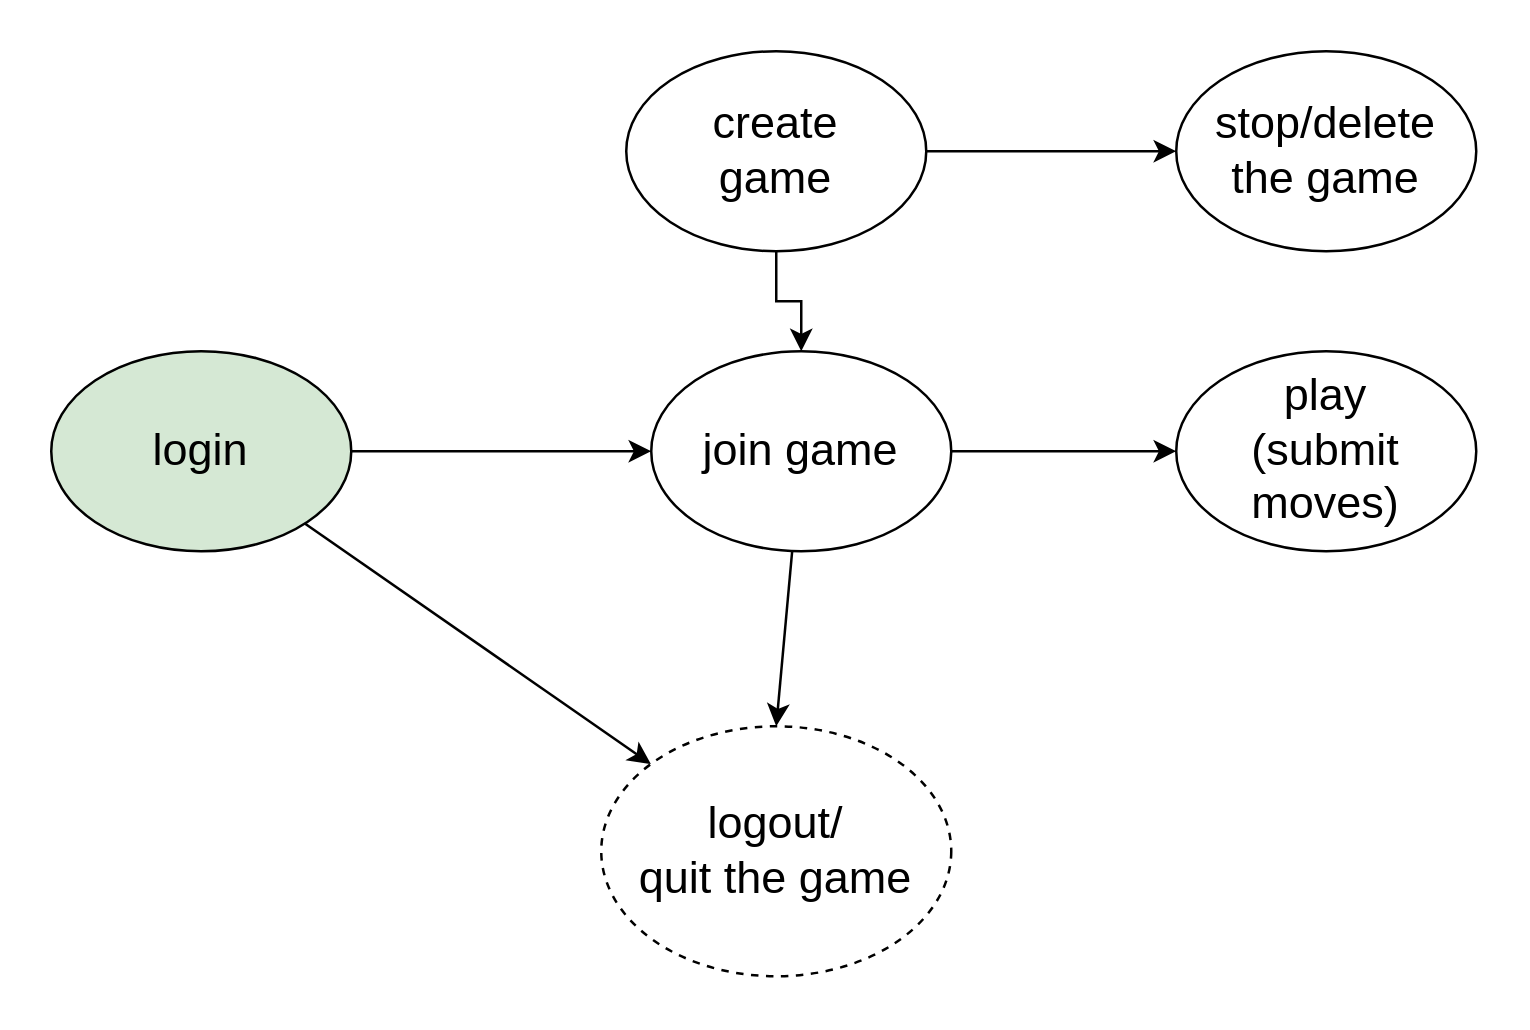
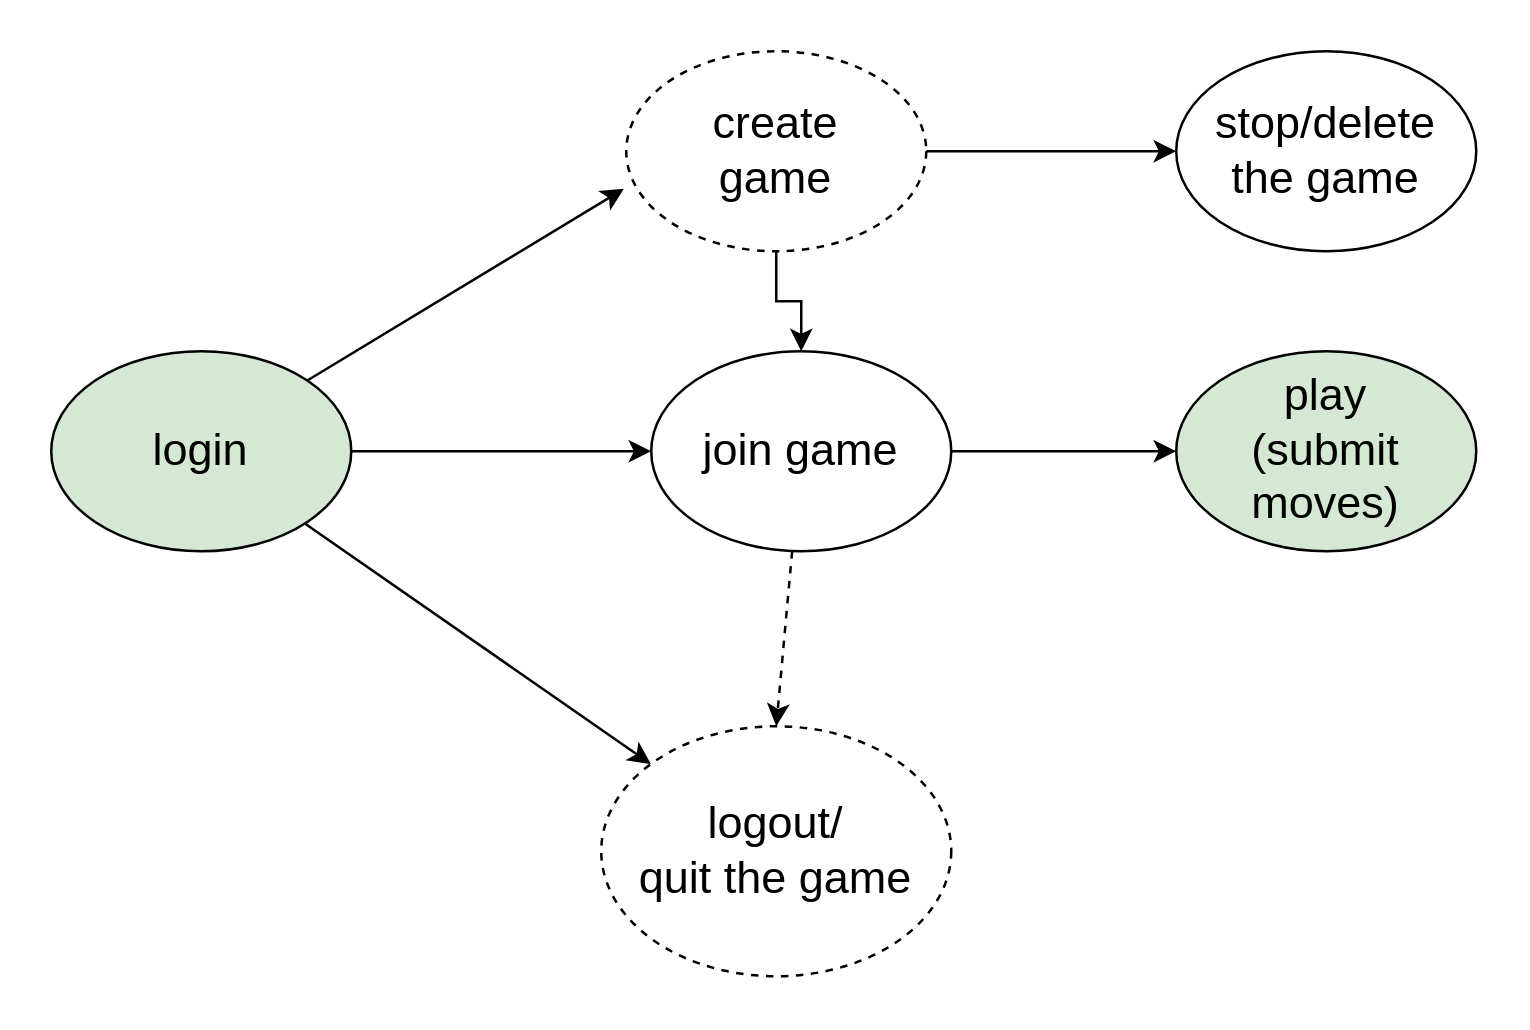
node "create game": style solid -> dashed
edge "login" -> "create game": added
node "play (submit moves)": fillcolor #ffffff -> #d5e8d4
edge "join game" -> "logout/ quit the game": style solid -> dashed
